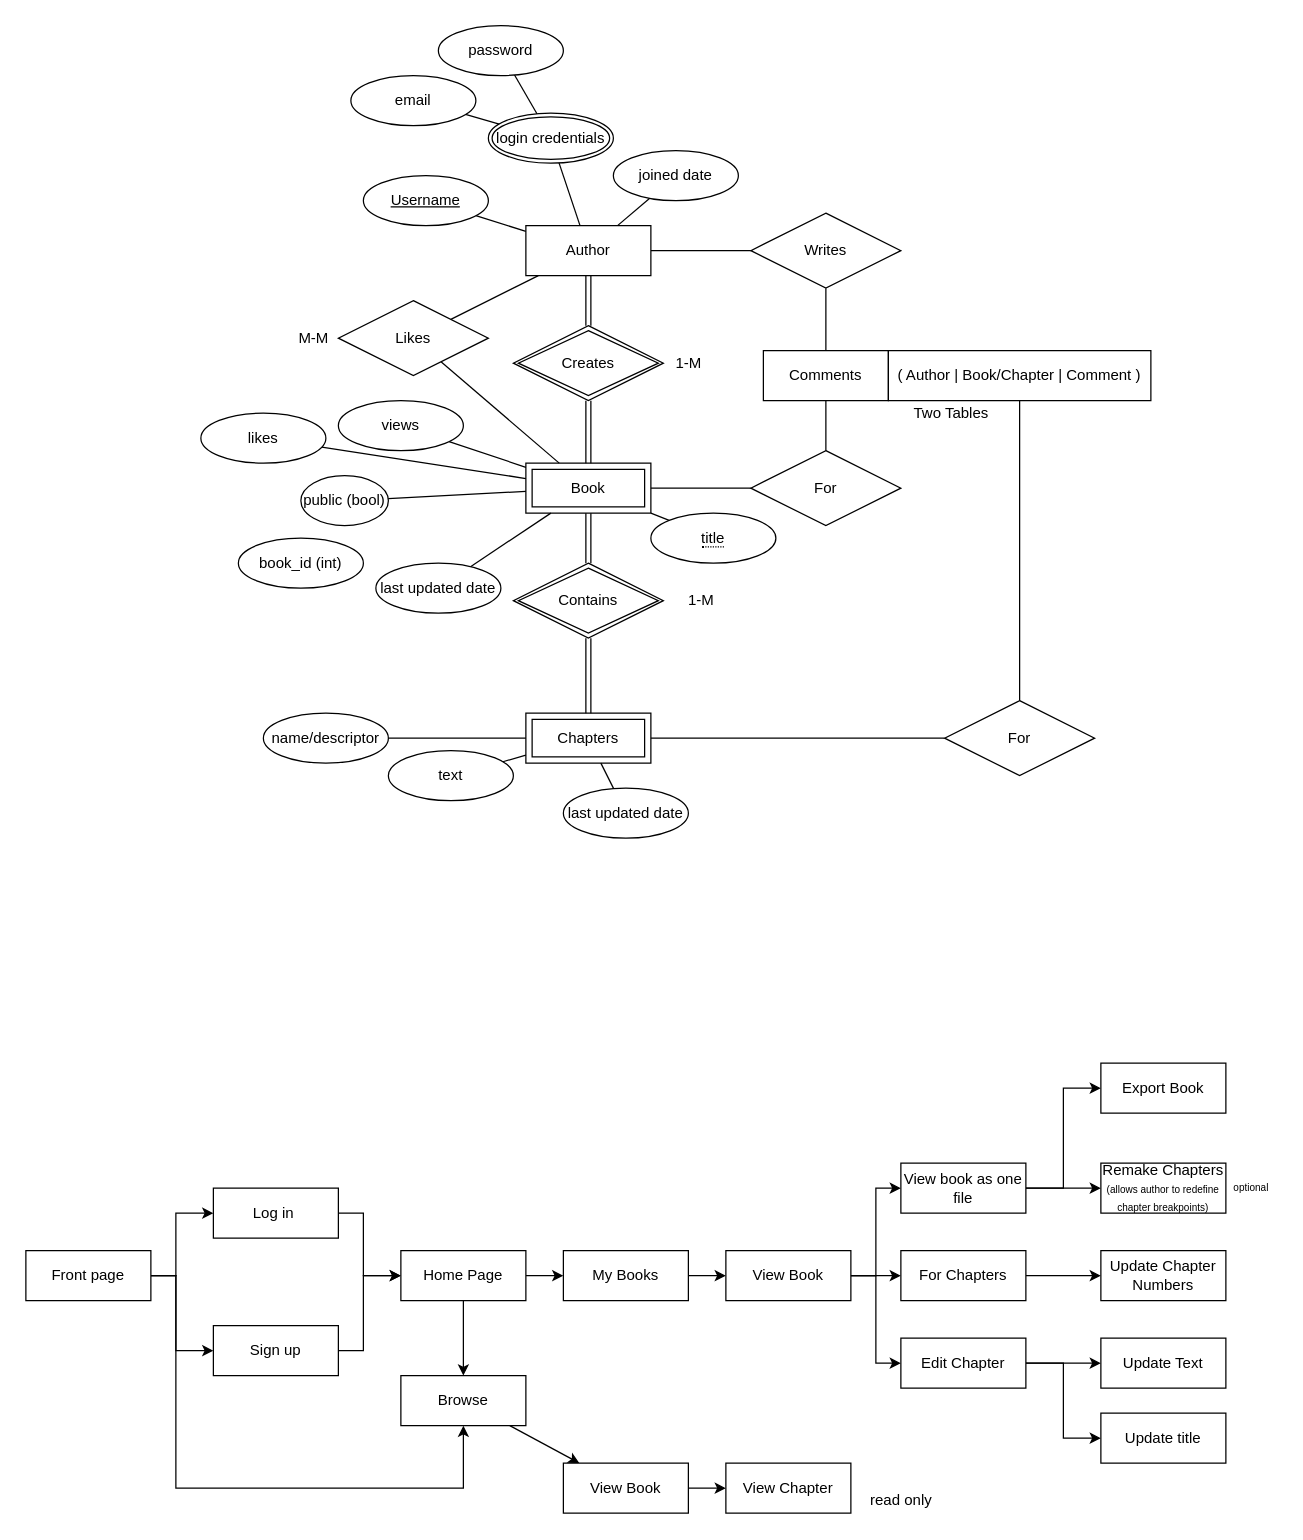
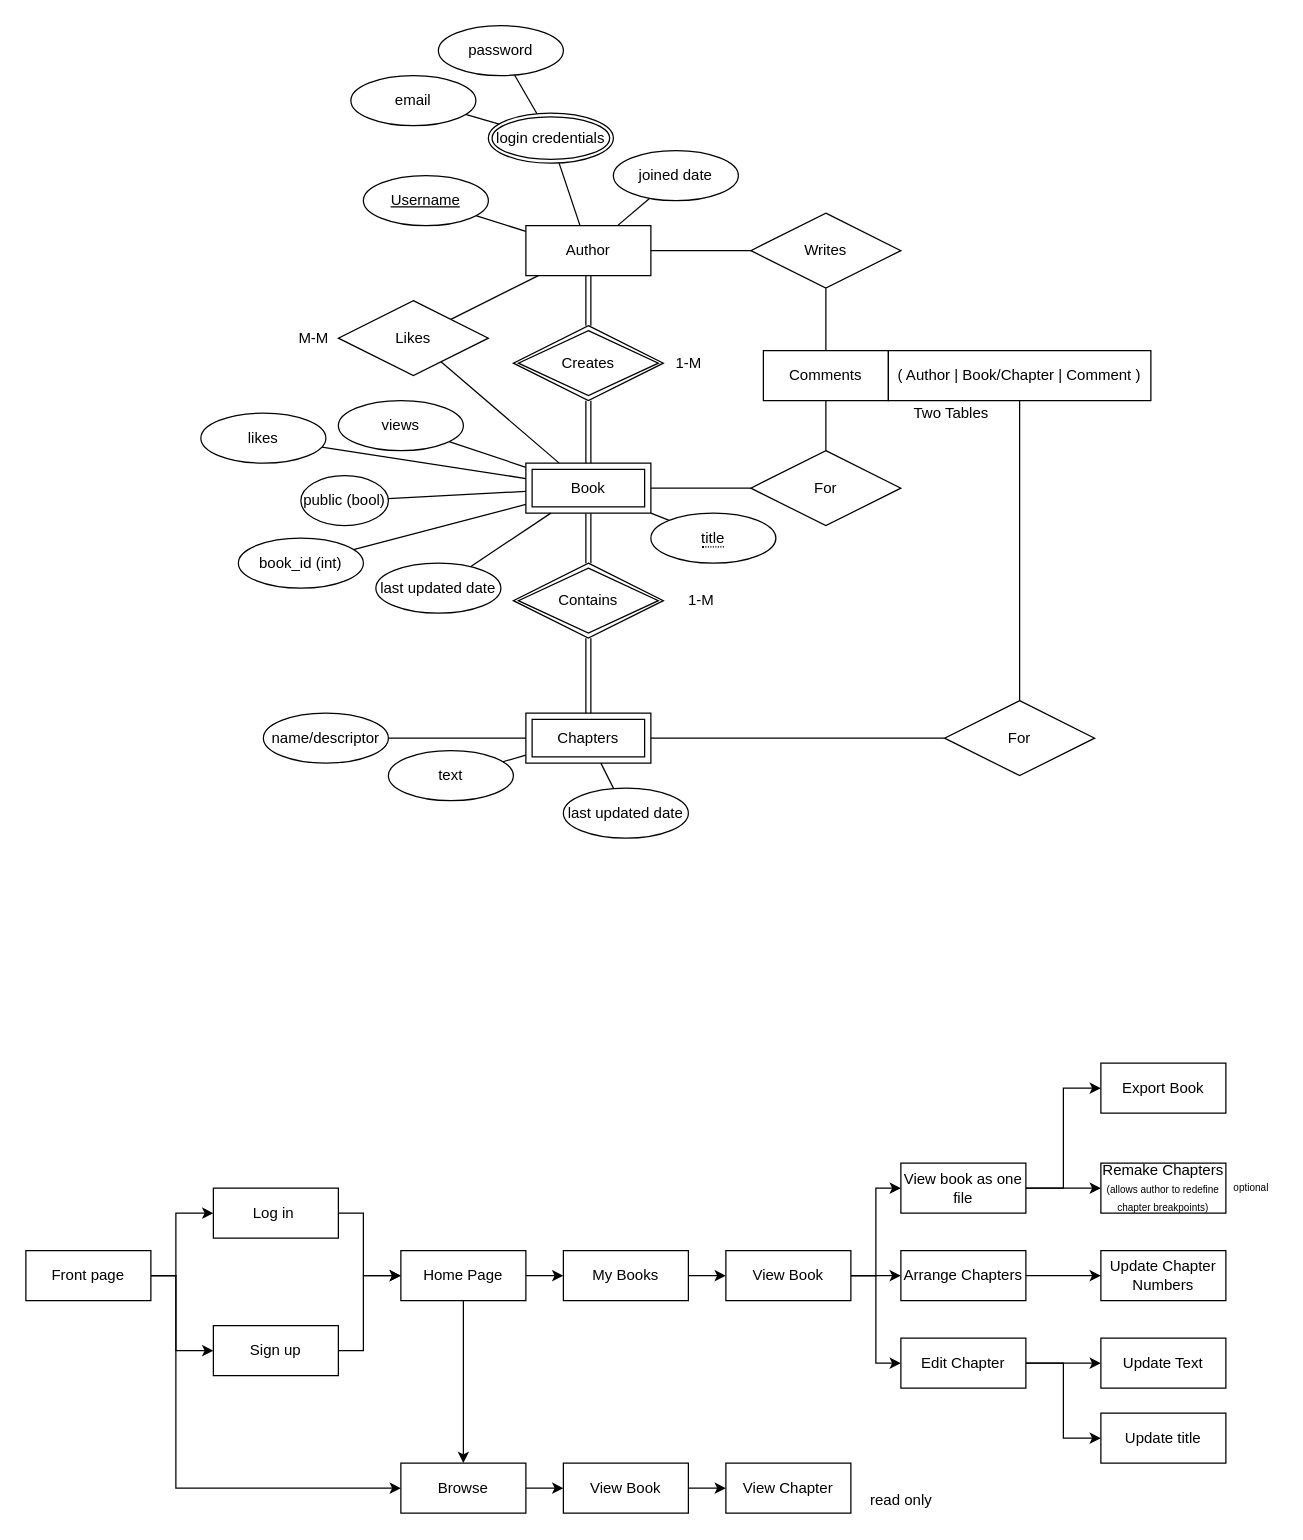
edge "Book" -- "book_id (int)": added
node "For Chapters": label "For Chapters" -> "Arrange Chapters"
node "Browse": moved (463, 1401) -> (463, 1488)
